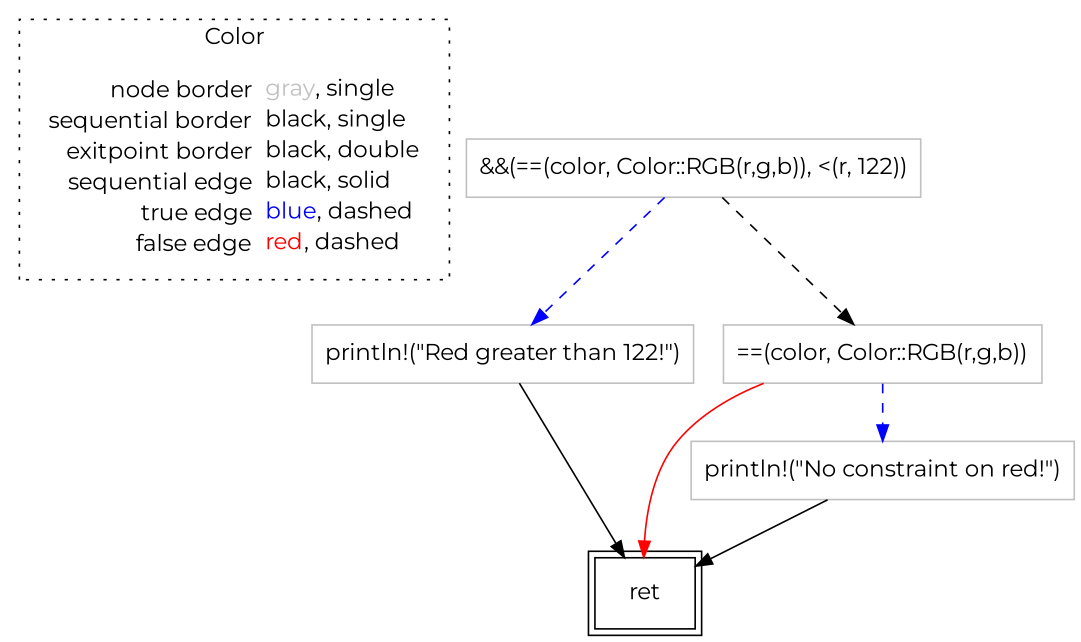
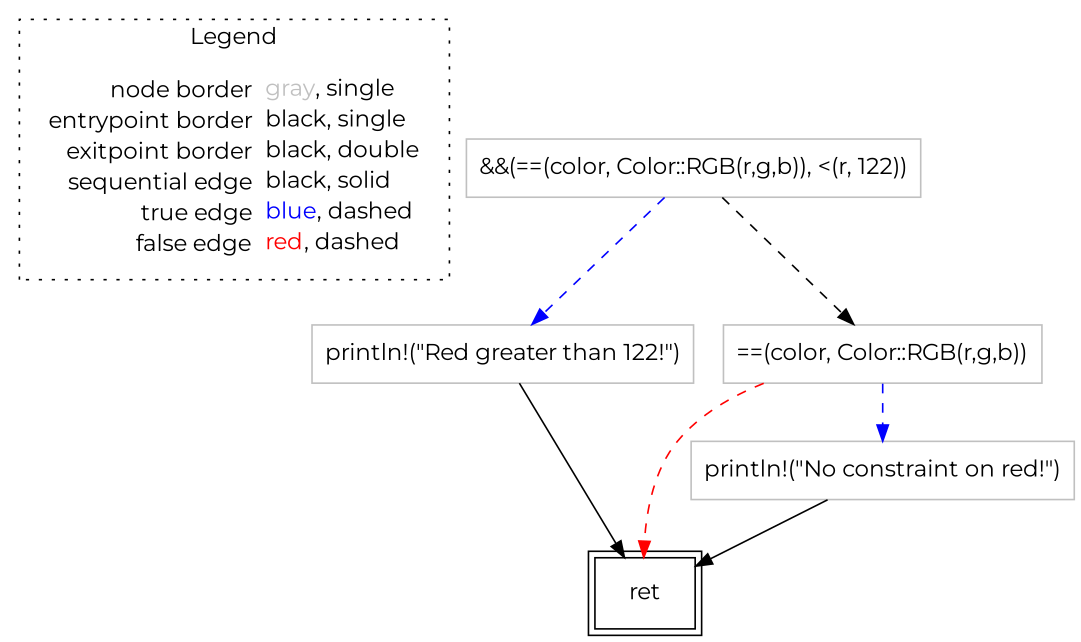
cluster "Color": label "Color" -> "Legend"
node "node border": text "sequential border" -> "entrypoint border"
edge "==(color, Color::RGB(r,g,b))" -> "ret": style solid -> dashed
